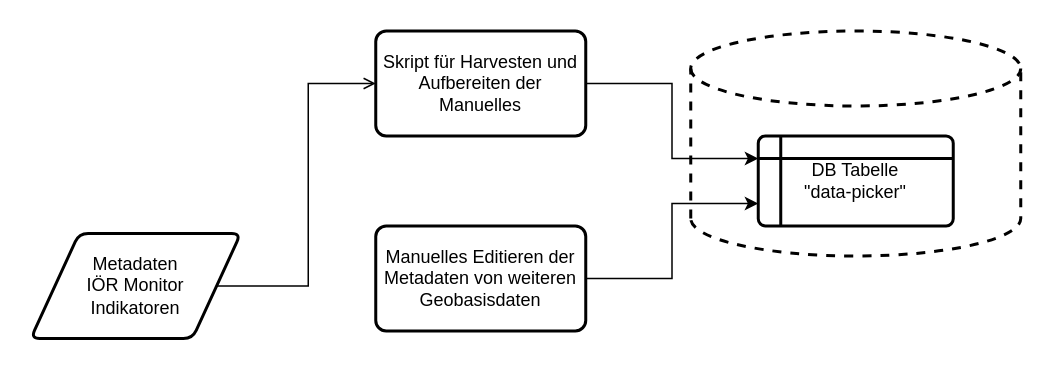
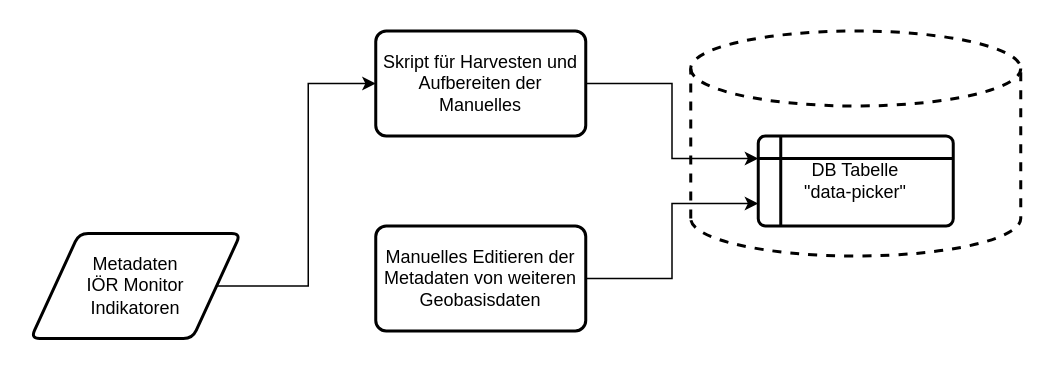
edge "Metadaten IÖR Monitor Indikatoren" -> "Skript für Harvesten und Aufbereiten der Manuelles": arrowhead open -> classic
